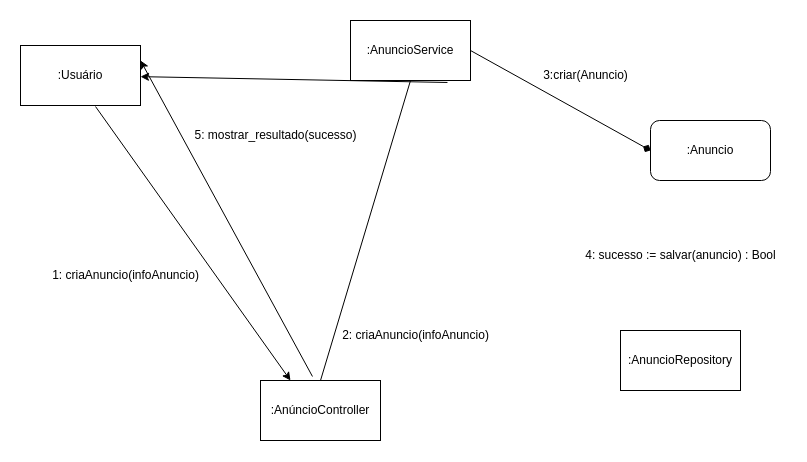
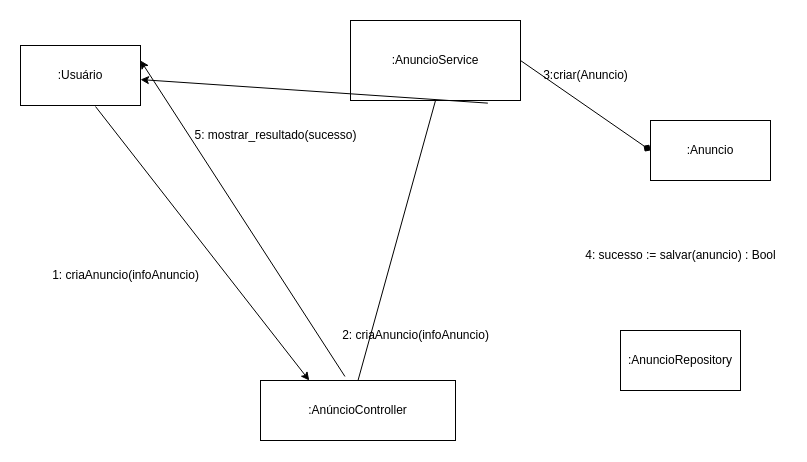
node ":AnuncioService": size 120x60 -> 170x80
node ":Anuncio": shape rounded rectangle -> rectangle
node ":AnúncioController": size 120x60 -> 195x60
